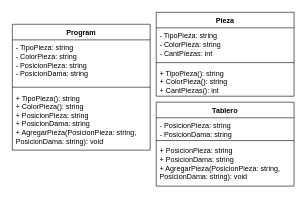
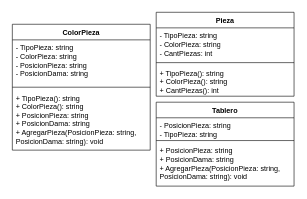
node "Program": label "Program" -> "ColorPieza"
node "- PosicionPieza: string - PosicionDama: string": label "- PosicionPieza: string - PosicionDama: string" -> "- PosicionPieza: string - TipoPieza: string"
